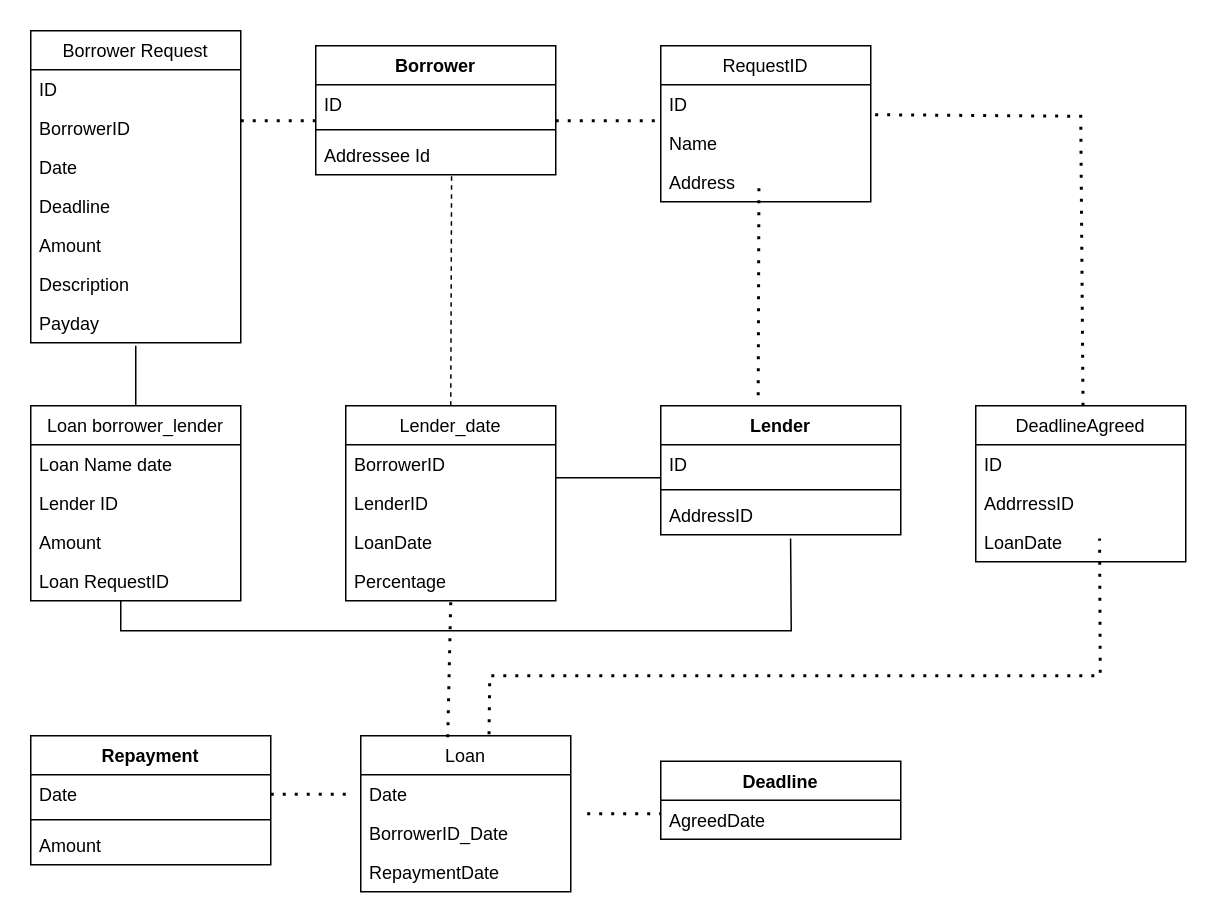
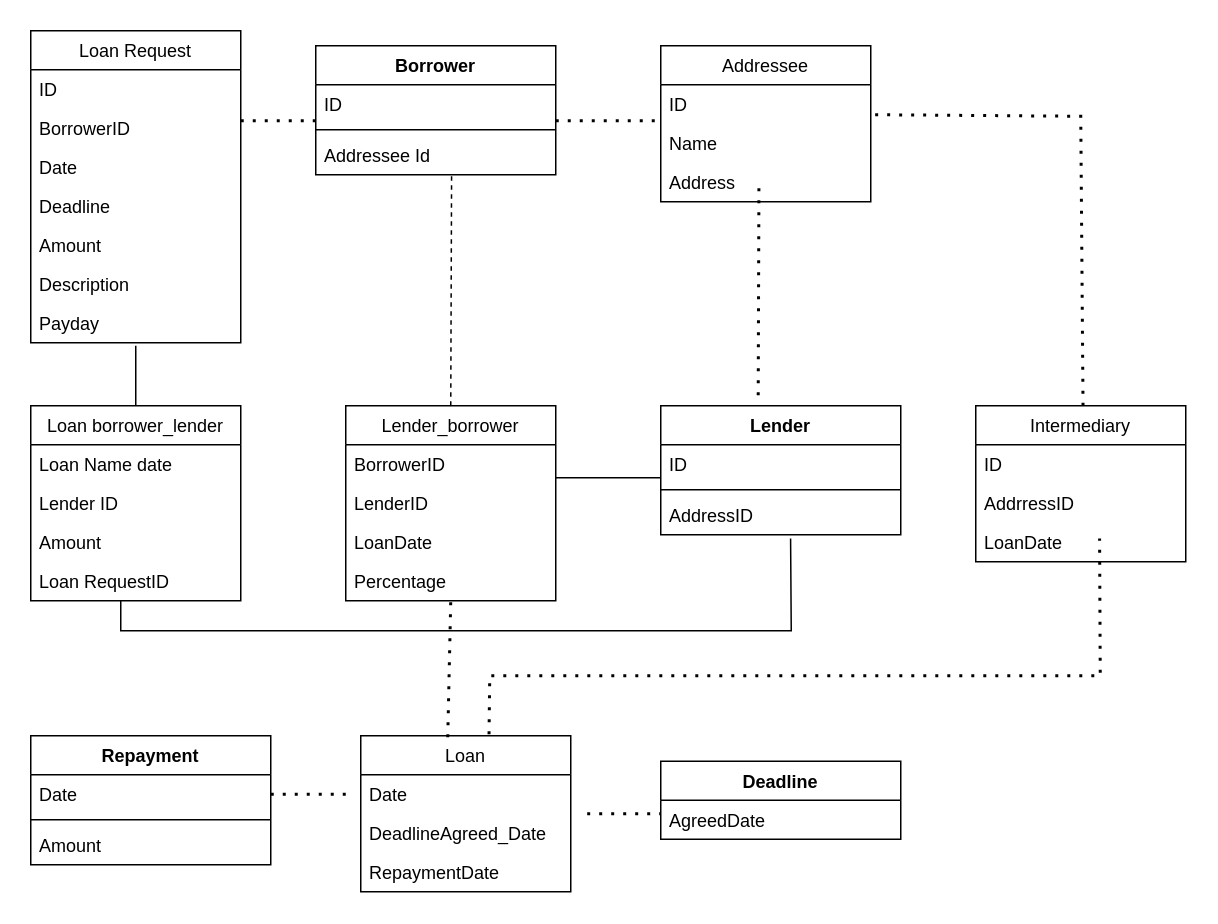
node "Borrower Request": label "Borrower Request" -> "Loan Request"
node "RequestID": label "RequestID" -> "Addressee"
node "Lender_date": label "Lender_date" -> "Lender_borrower"
node "DeadlineAgreed": label "DeadlineAgreed" -> "Intermediary"
node "BorrowerID_Date": label "BorrowerID_Date" -> "DeadlineAgreed_Date"
